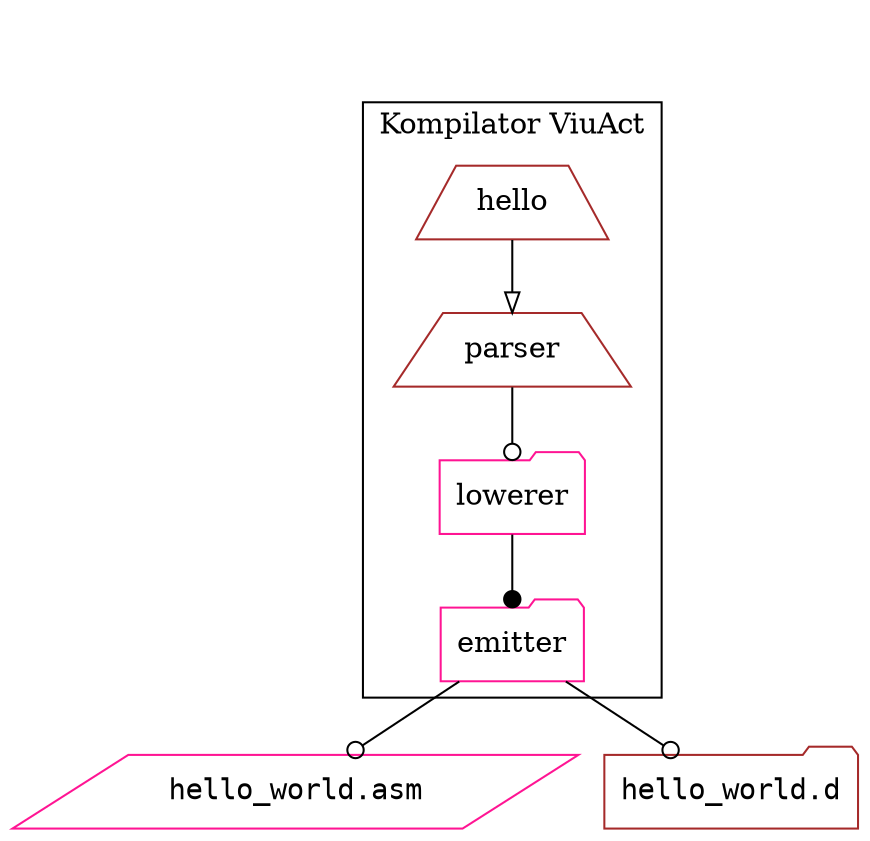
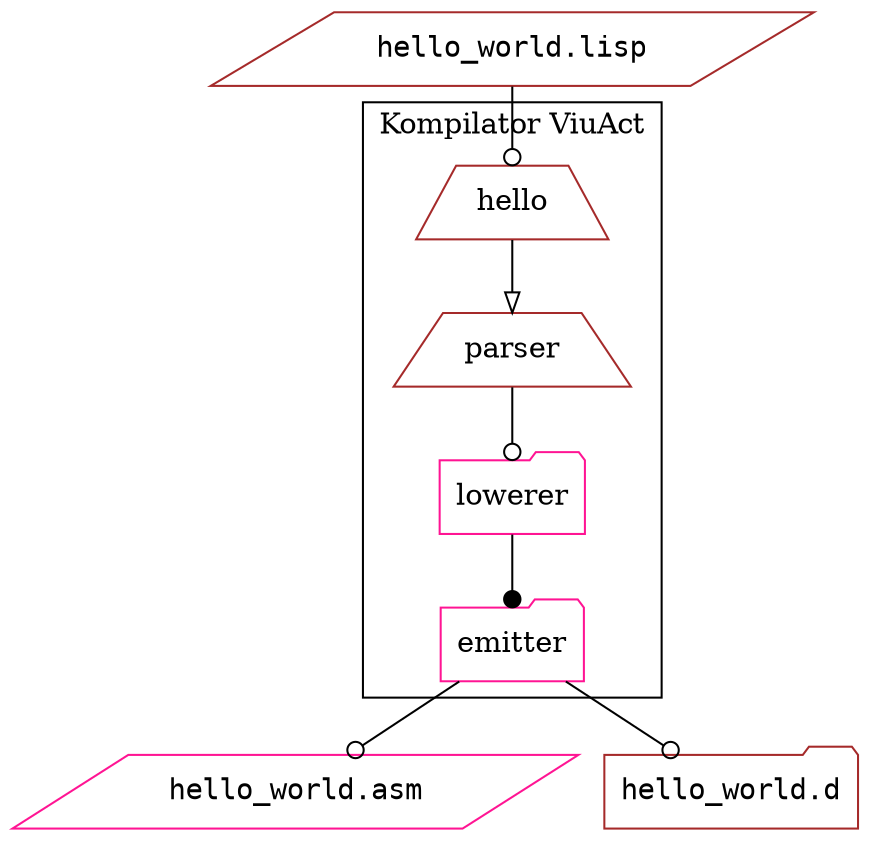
node "hello_world.lisp": added
